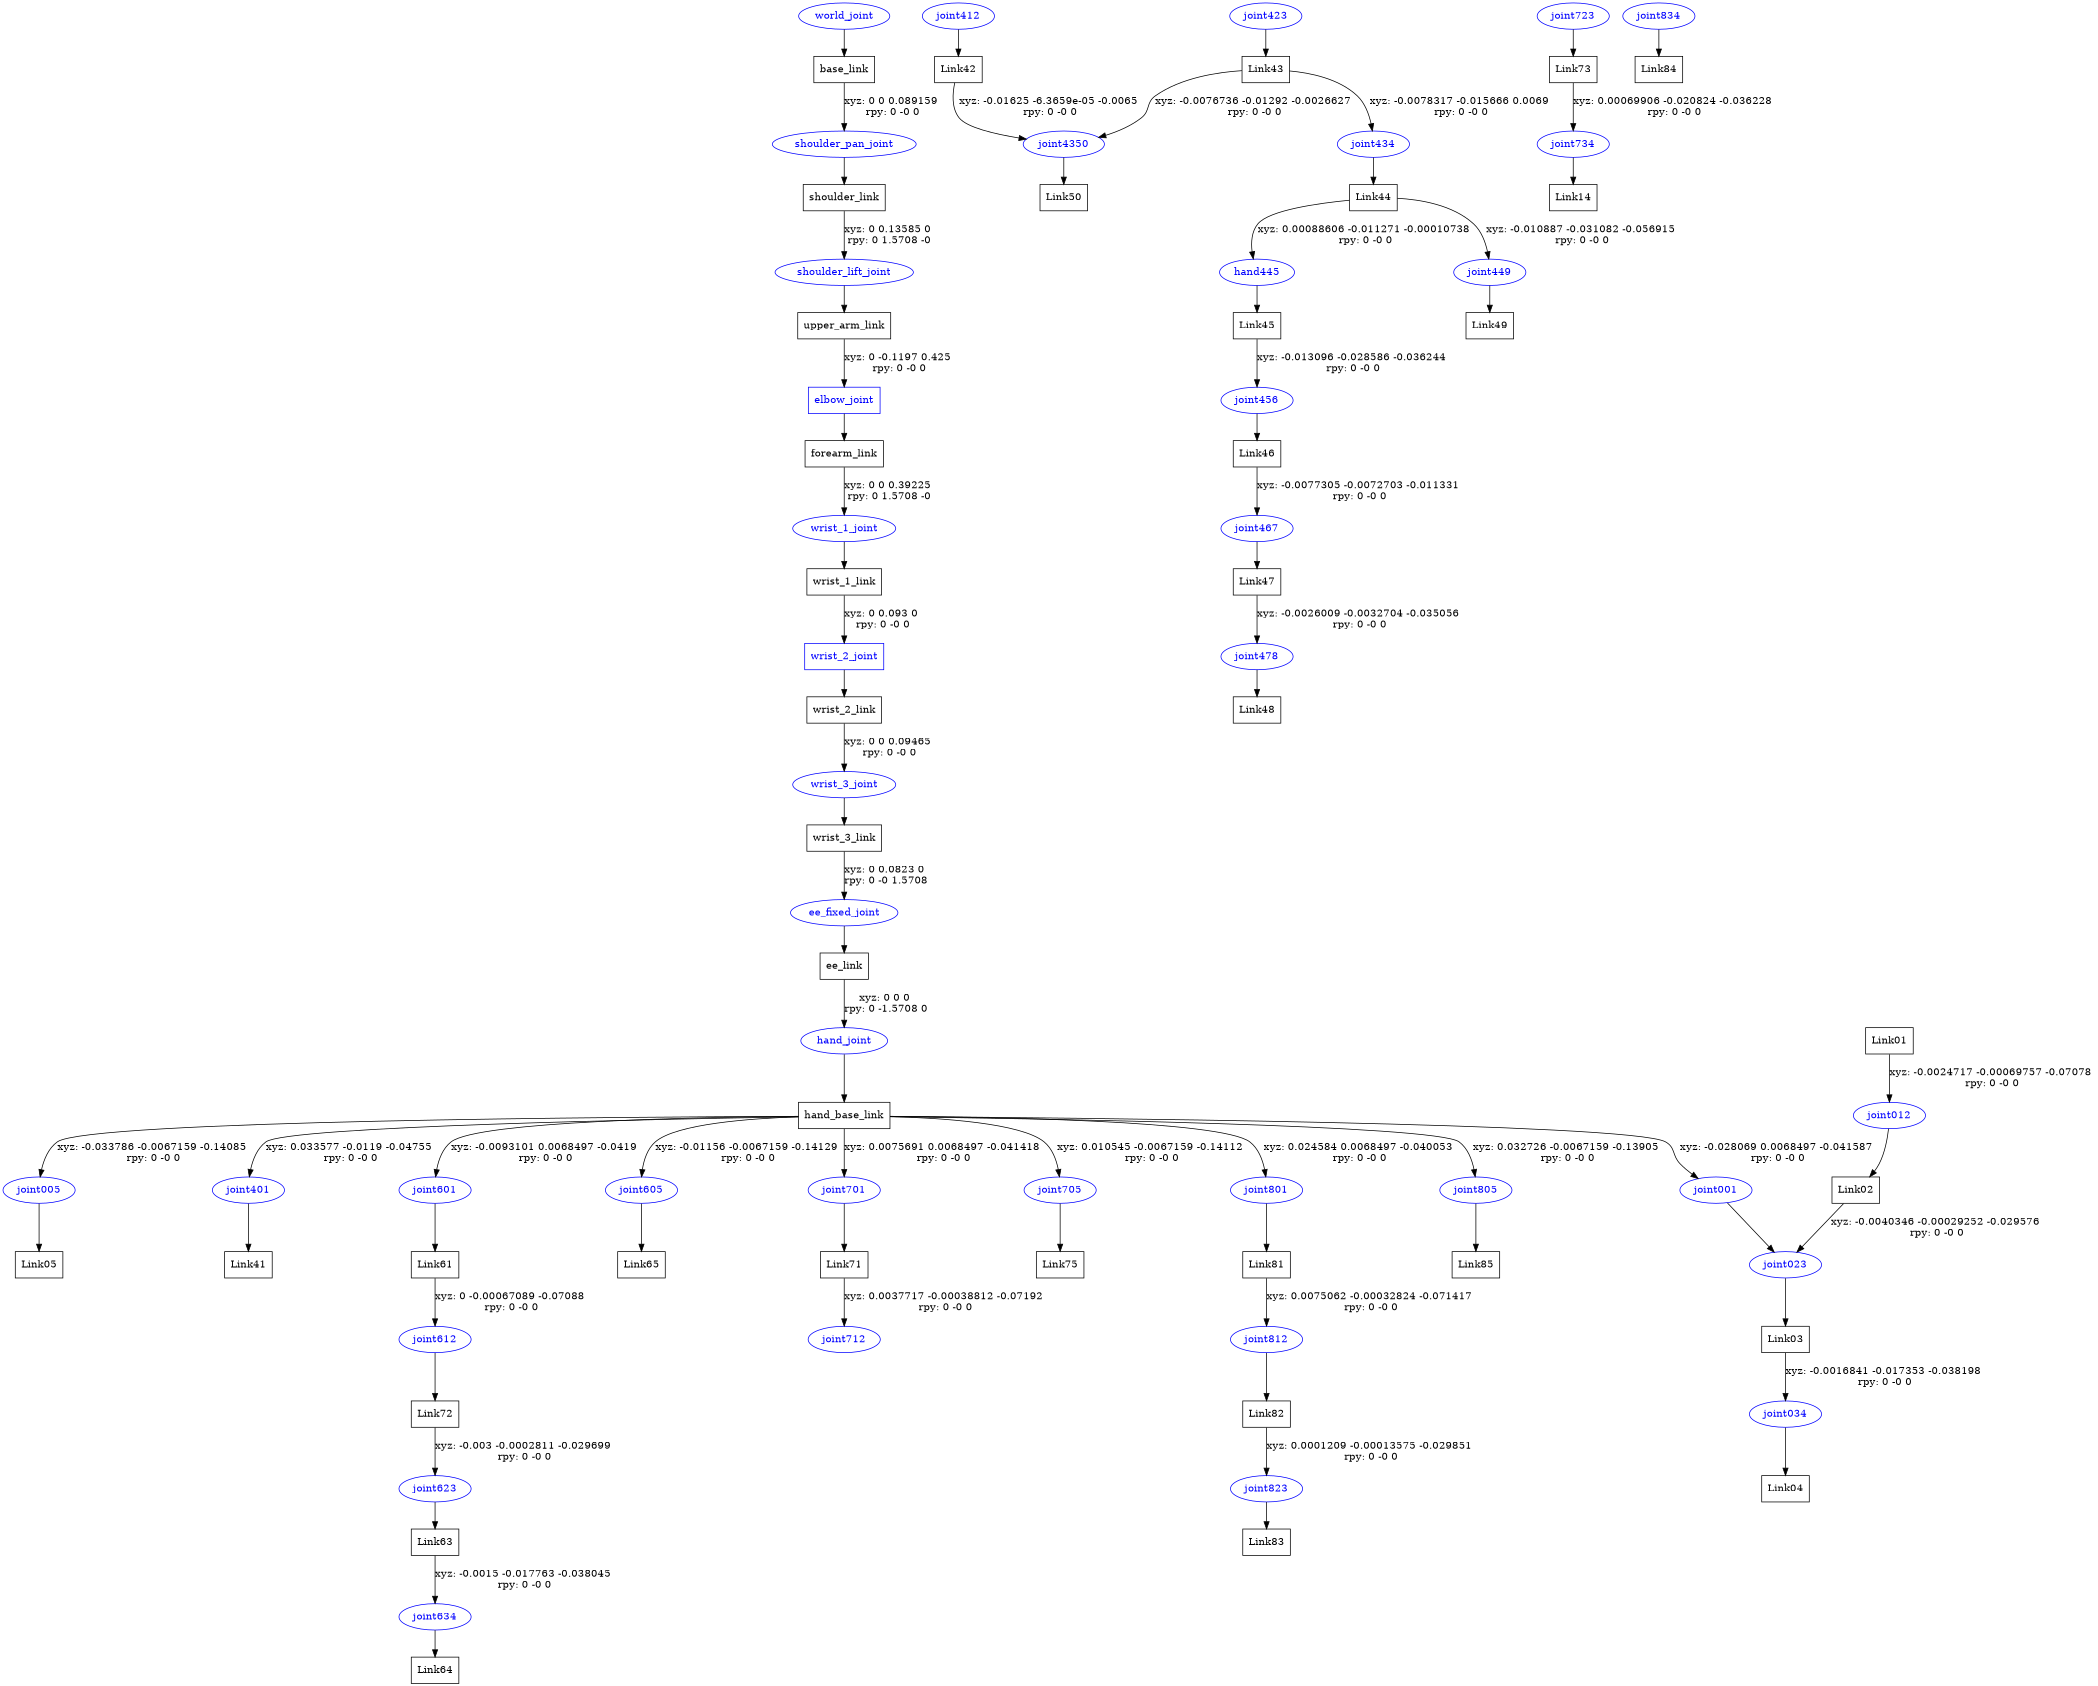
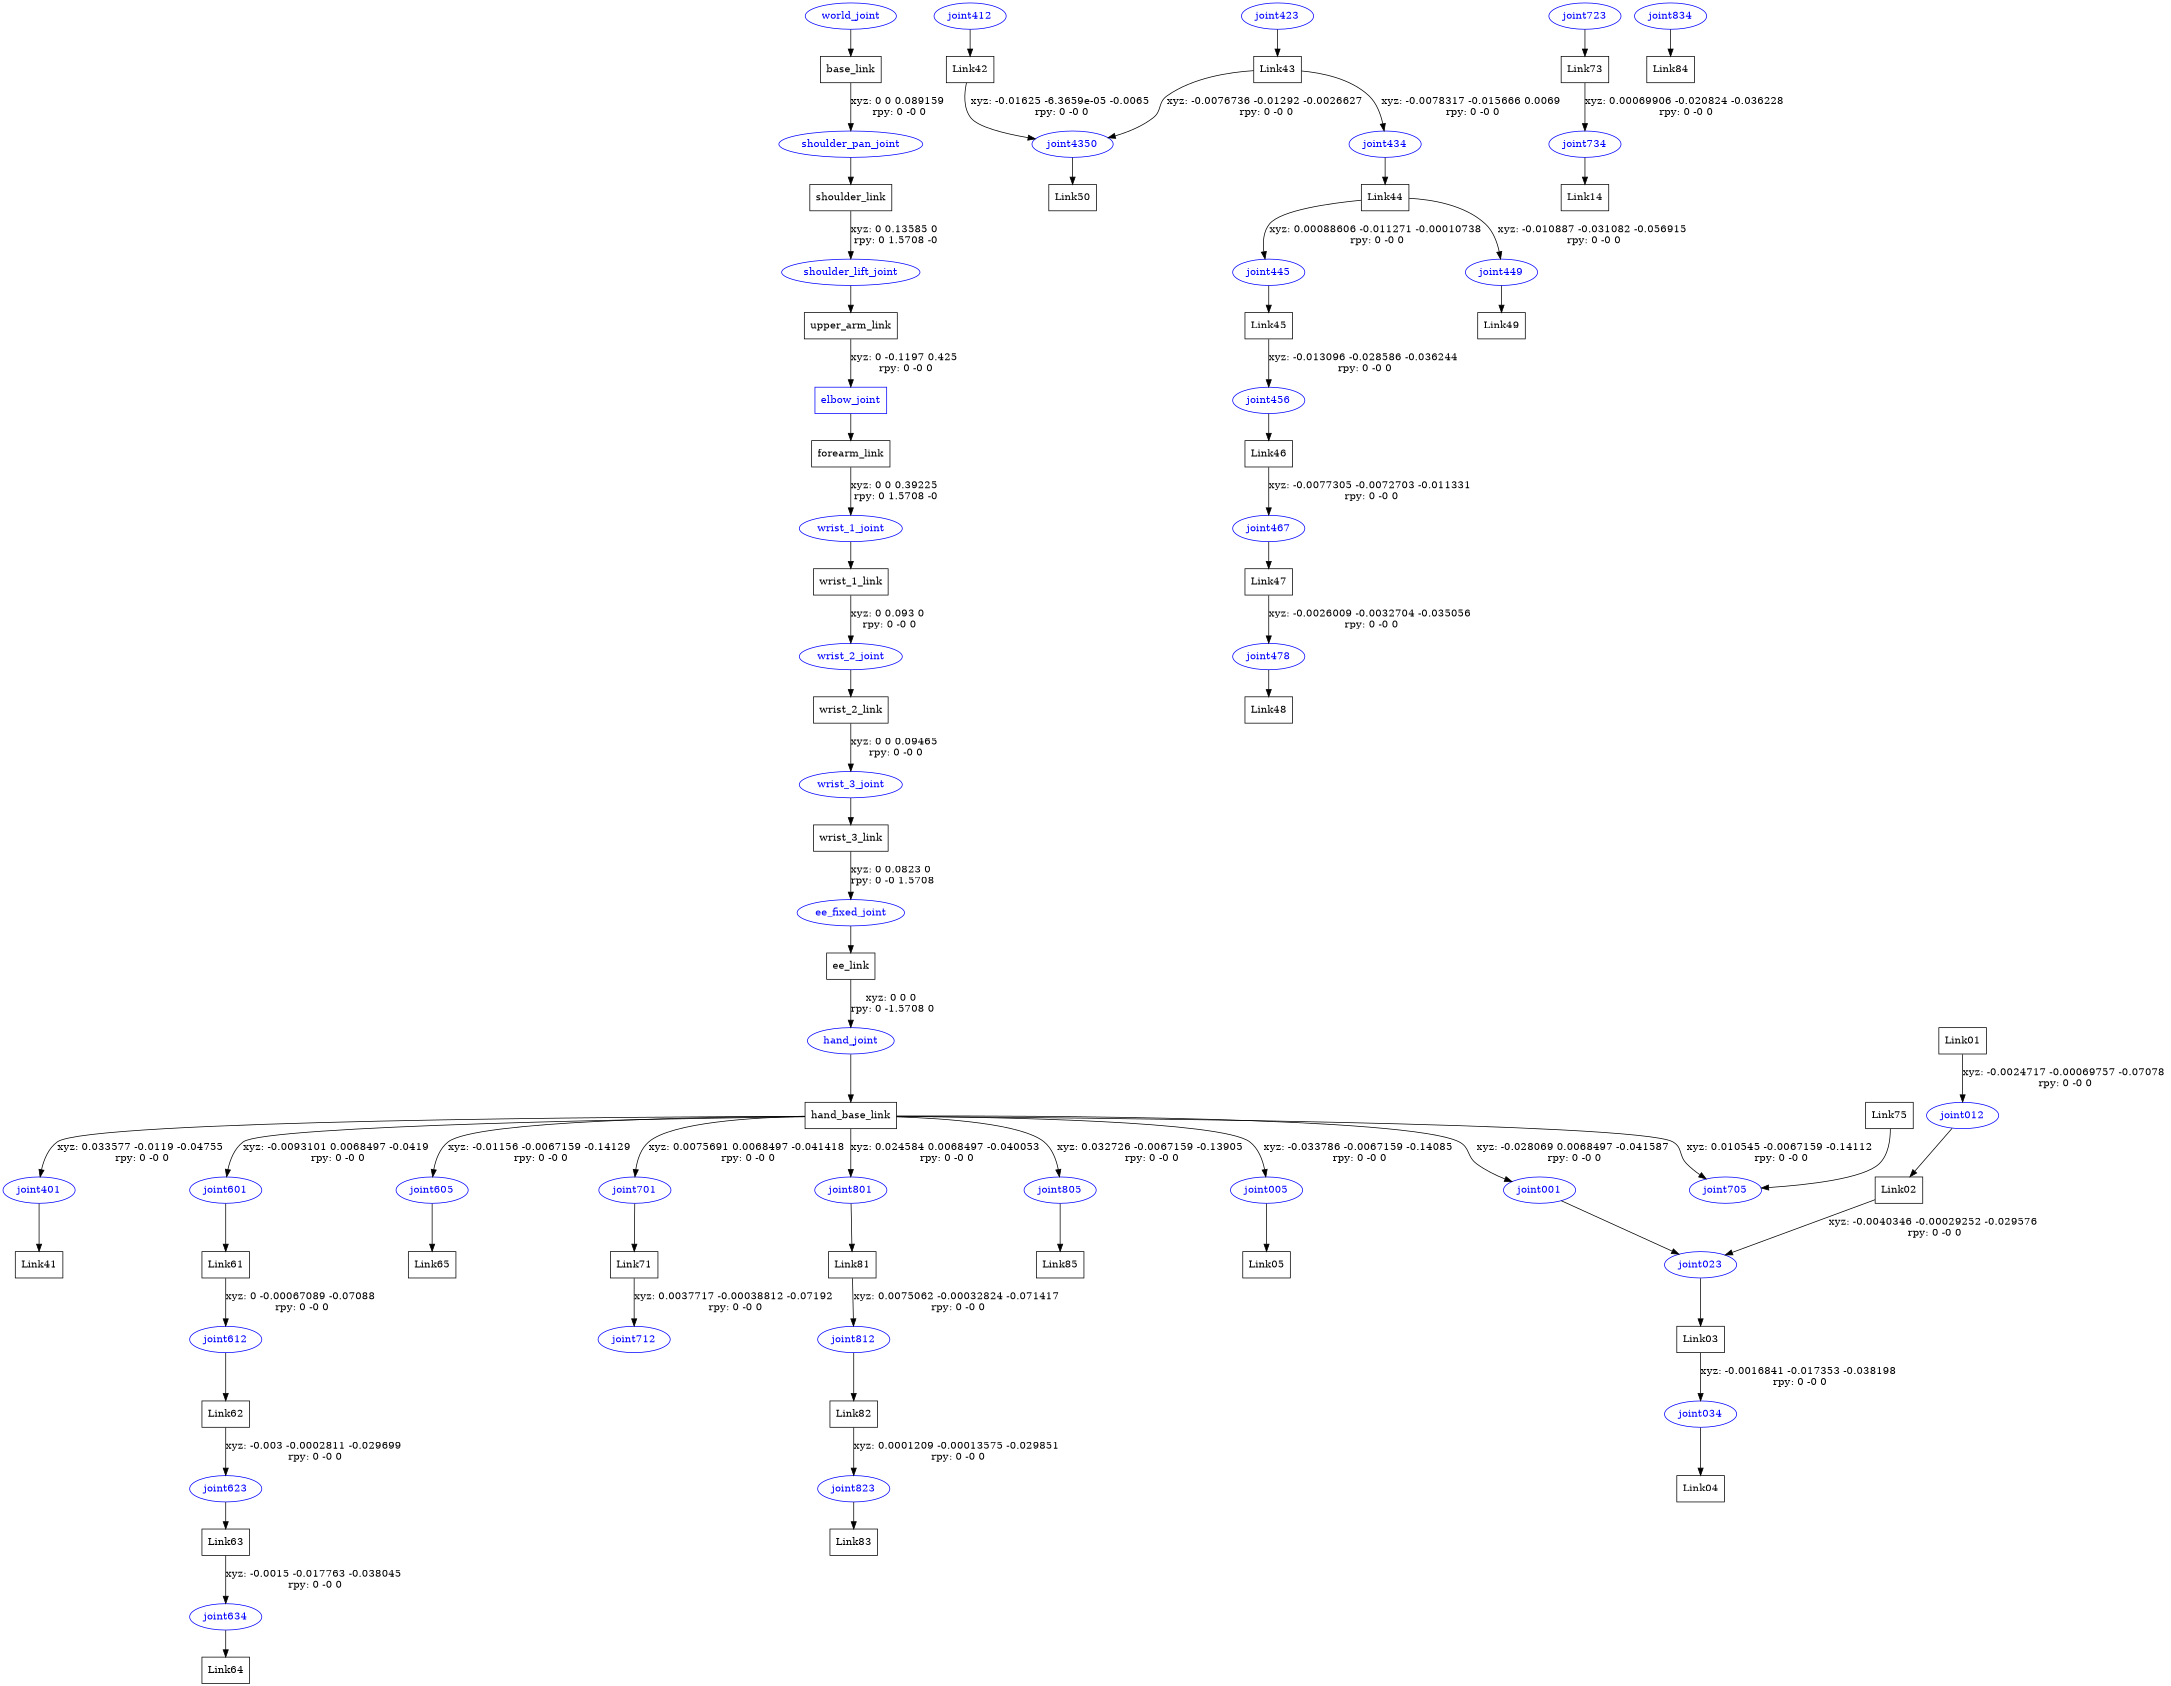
node "hand445": label "hand445" -> "joint445"
node "wrist_2_joint": shape box -> ellipse
edge "joint705" -> "Link75": reversed
node "Link72": label "Link72" -> "Link62"
